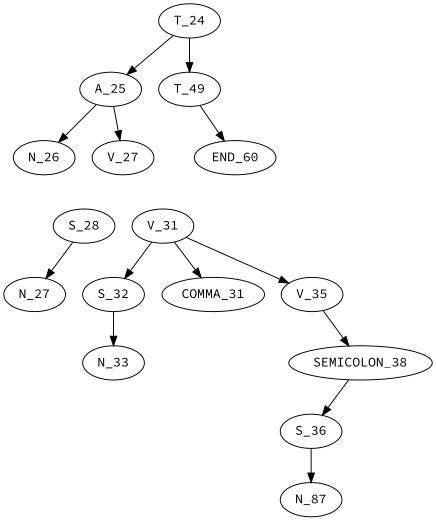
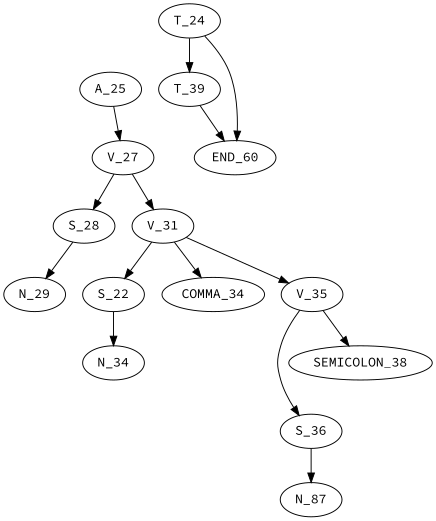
edge "T_24" -> "A_25": now "T_24" -> "END_60"
node "T_49": label "T_49" -> "T_39"
node "N_26": removed
edge "V_27" -> "S_28": added
edge "V_27" -> "V_31": added
node "N_27": label "N_27" -> "N_29"
node "S_32": label "S_32" -> "S_22"
node "COMMA_31": label "COMMA_31" -> "COMMA_34"
node "N_33": label "N_33" -> "N_34"
edge "SEMICOLON_38" -> "S_36": now "V_35" -> "S_36"
